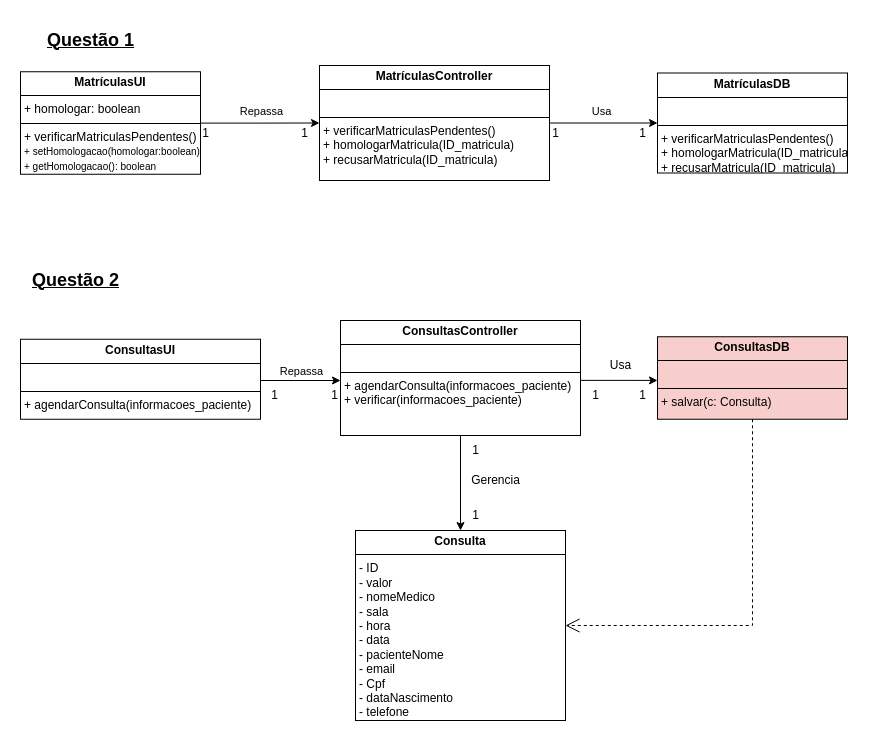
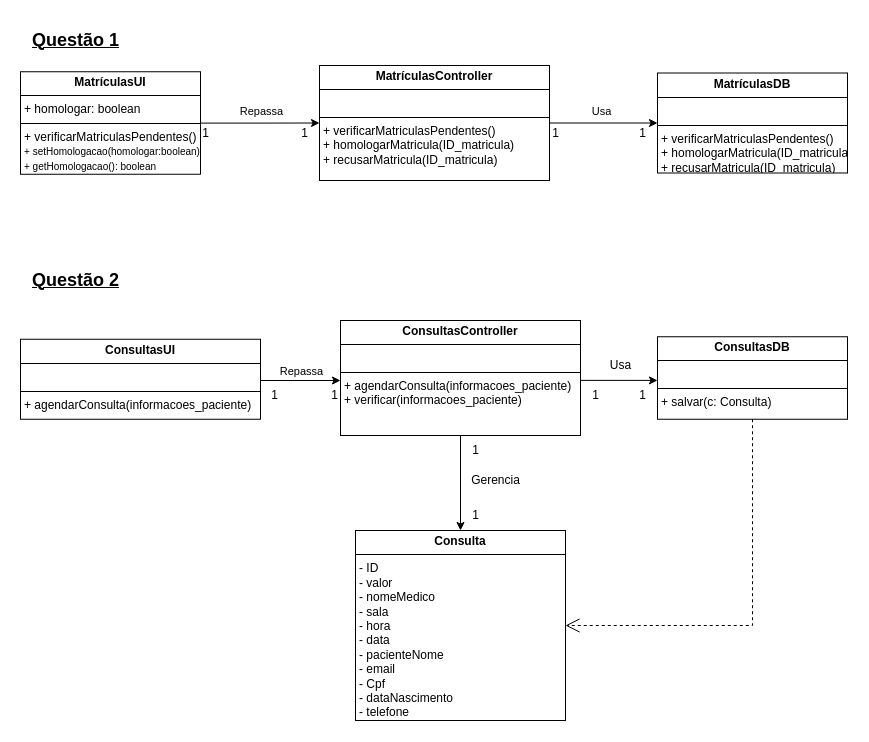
node "Questão 1": moved (91, 41) -> (76, 41)
node "ConsultasDB + salvar(c: Consulta)": fillcolor #f8cecc -> #ffffff
